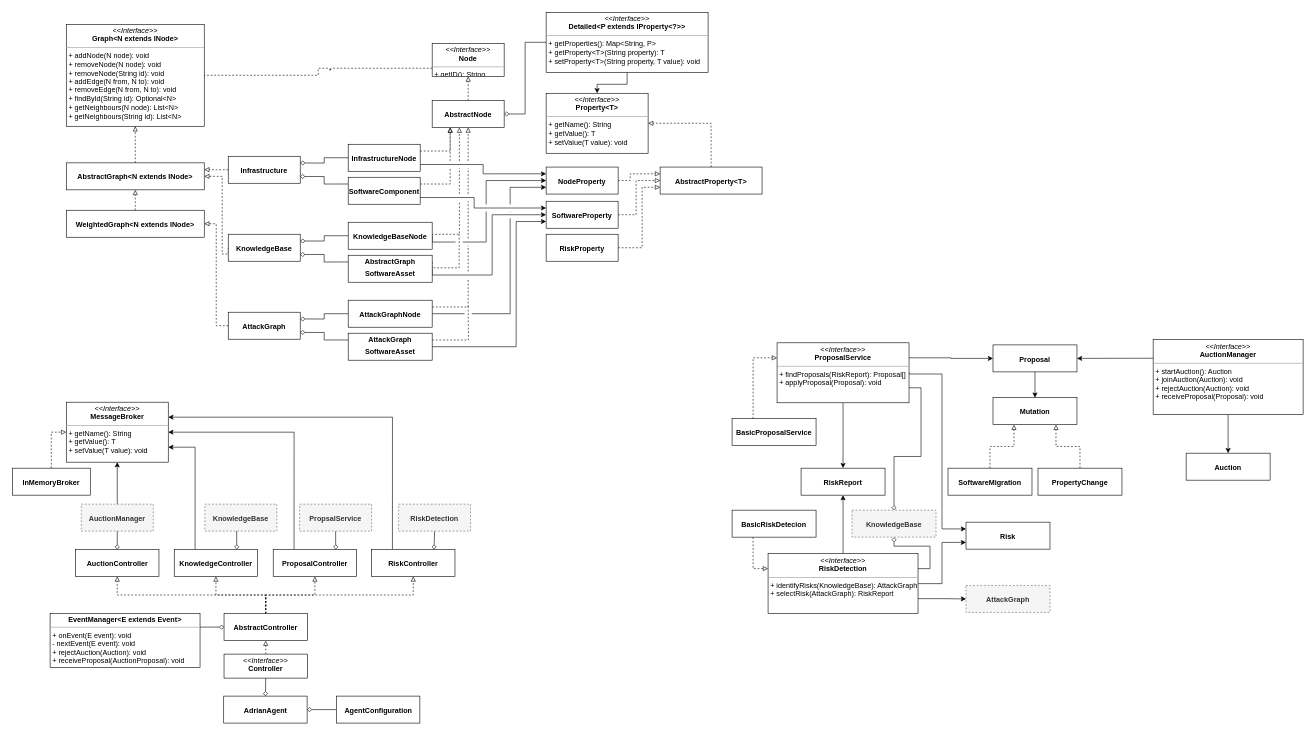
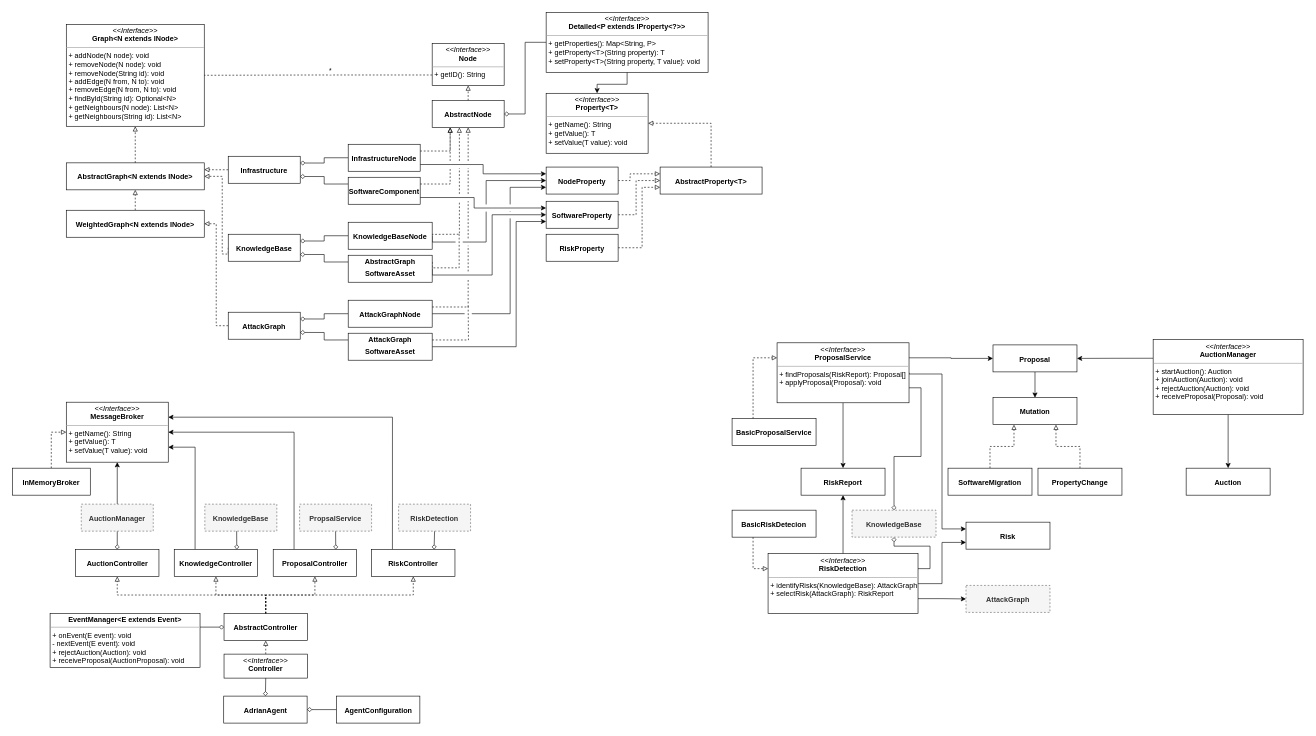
node "<<Interface>> Node + getID(): String": size 72x33 -> 72x42
node "Auction": moved (1229, 467) -> (1229, 482)
